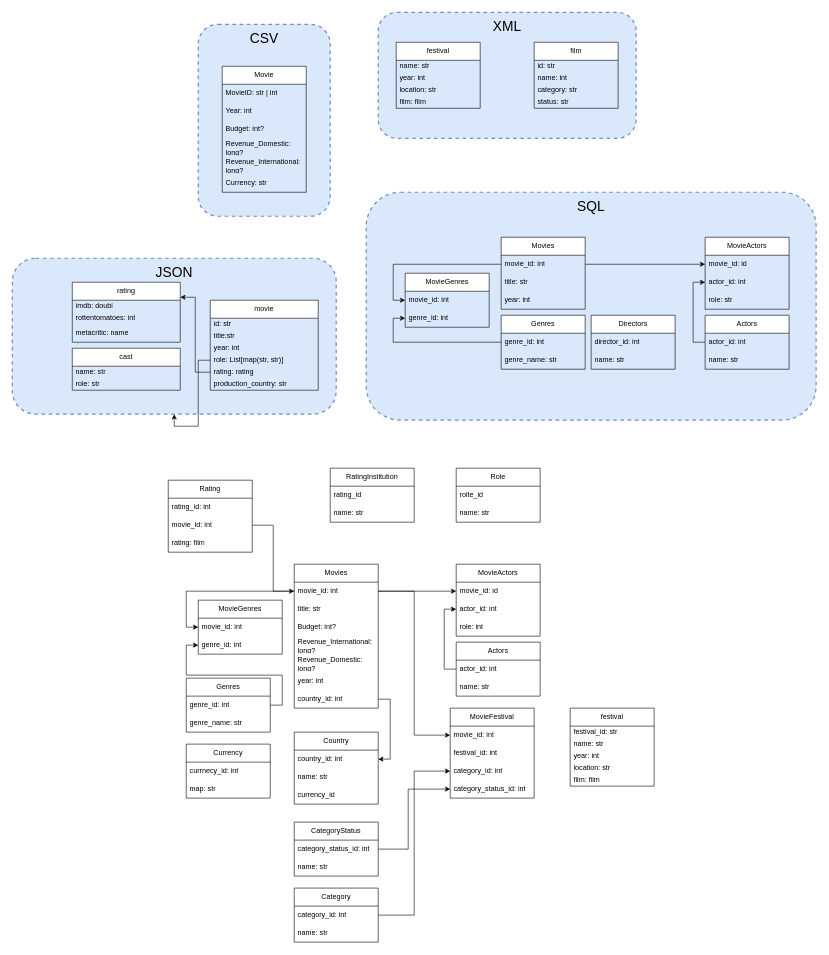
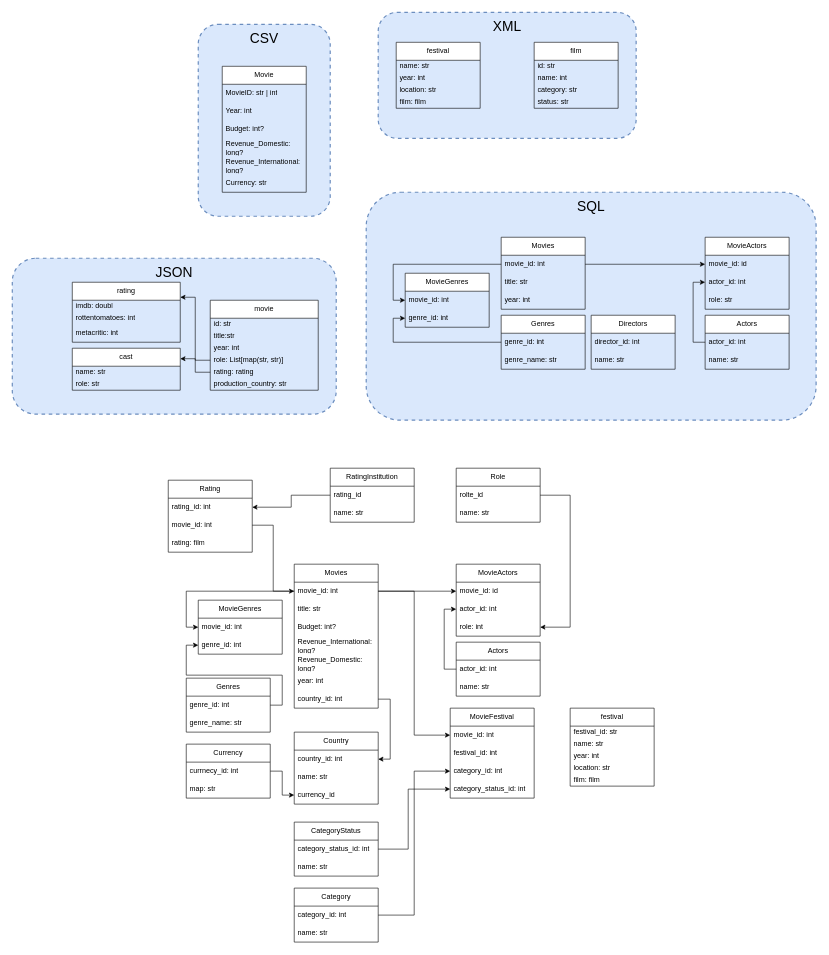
node "metacritic: name": label "metacritic: name" -> "metacritic: int"
edge "role: List[map(str, str)]" -> "JSON": now "role: List[map(str, str)]" -> "cast"
edge "rating_id" -> "rating_id: int": added
edge "Role" -> "role: int": added
edge "currnecy_id: int" -> "currency_id": added
